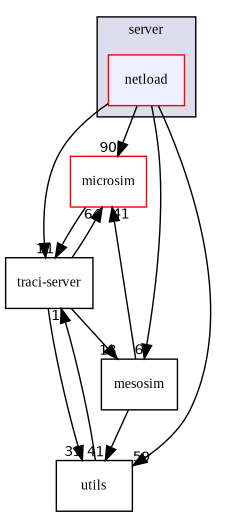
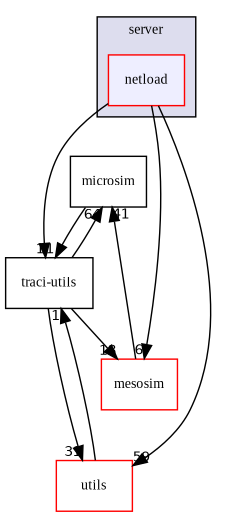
edge "netload" -> "microsim": removed
node "microsim": color red -> black
node "traci-server": label "traci-server" -> "traci-utils"
node "mesosim": color black -> red
edge "mesosim" -> "utils": removed
node "utils": color black -> red
